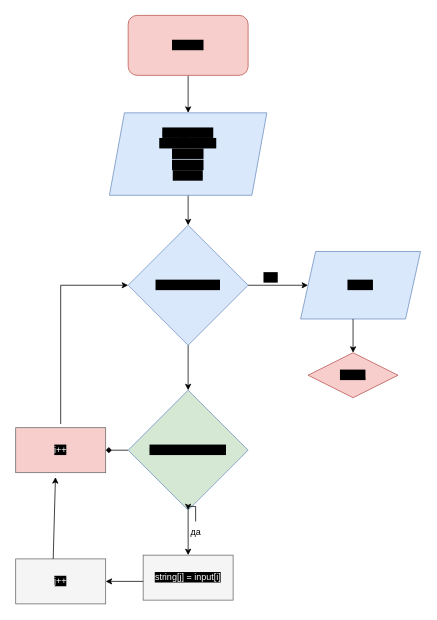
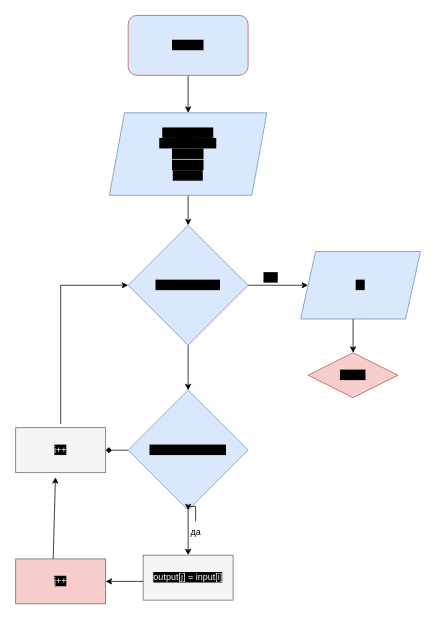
node "Начало": fillcolor #f8cecc -> #dae8fc
node "output": label "output" -> "int"
node "i++": fillcolor #f8cecc -> #f5f5f5
node "input[i].Length <= n": fillcolor #d5e8d4 -> #dae8fc
node "string[j] = input[i]": label "string[j] = input[i]" -> "output[j] = input[i]"
node "j++": fillcolor #f5f5f5 -> #f8cecc
